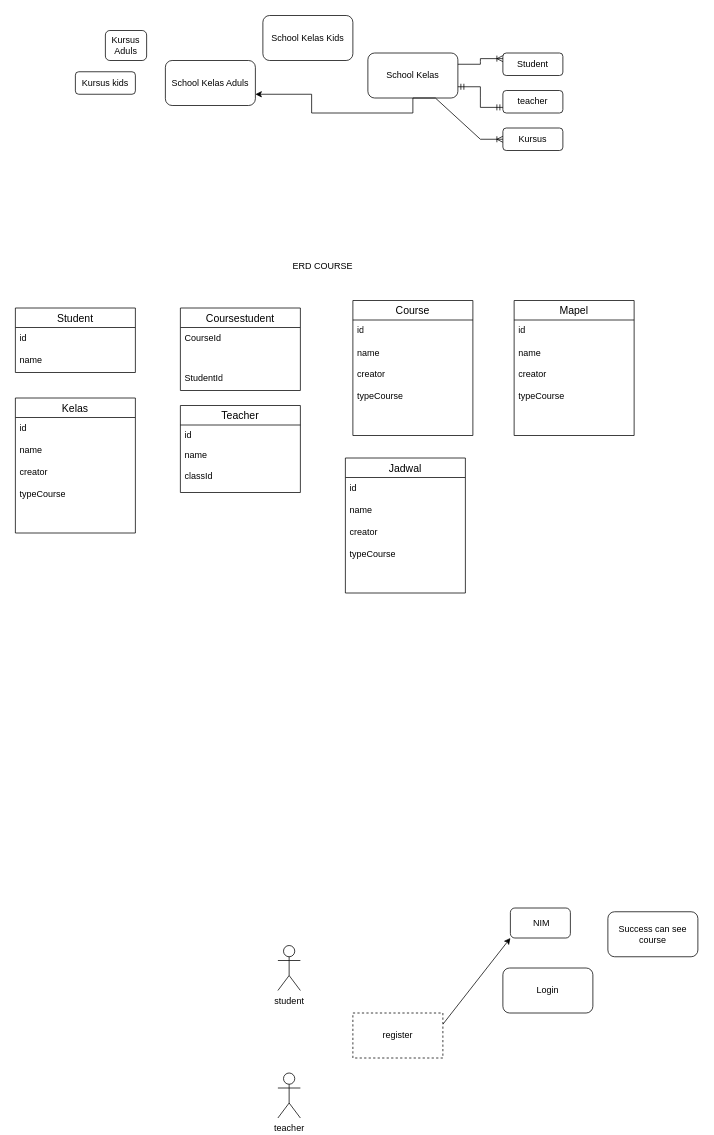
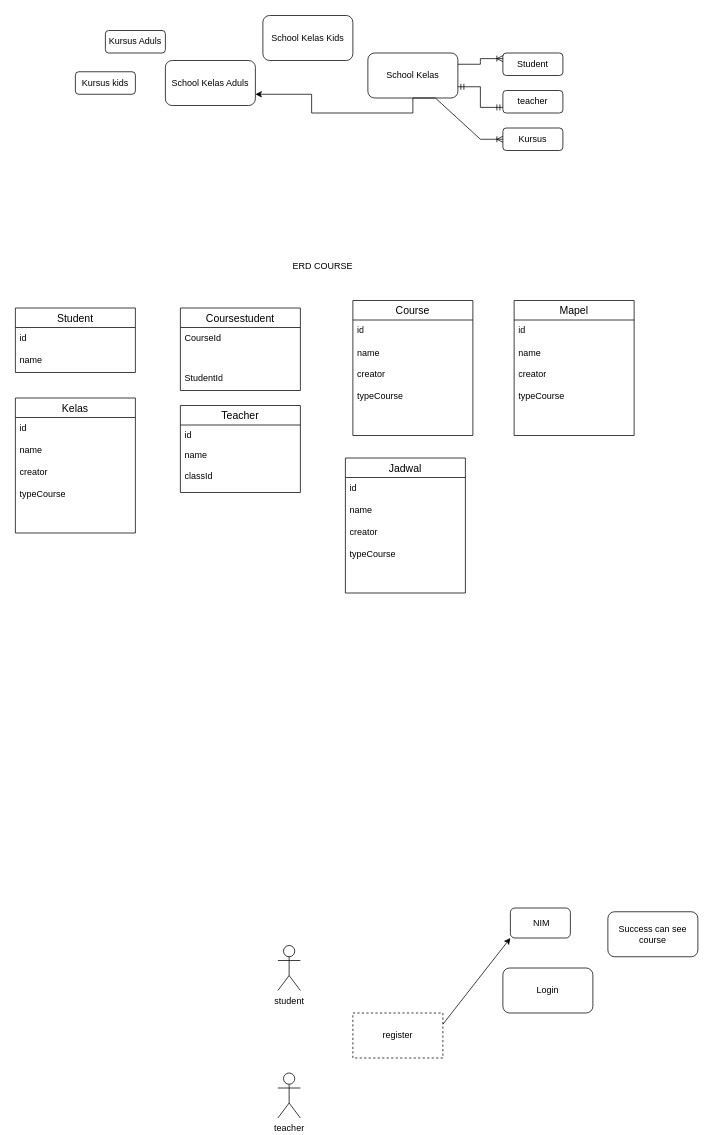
node "Kursus Aduls": size 41x30 -> 60x23
